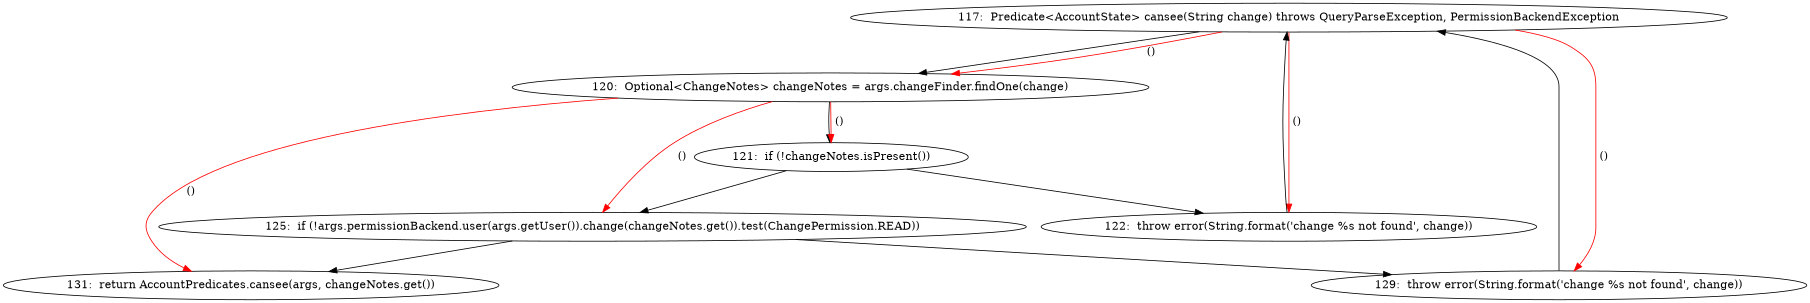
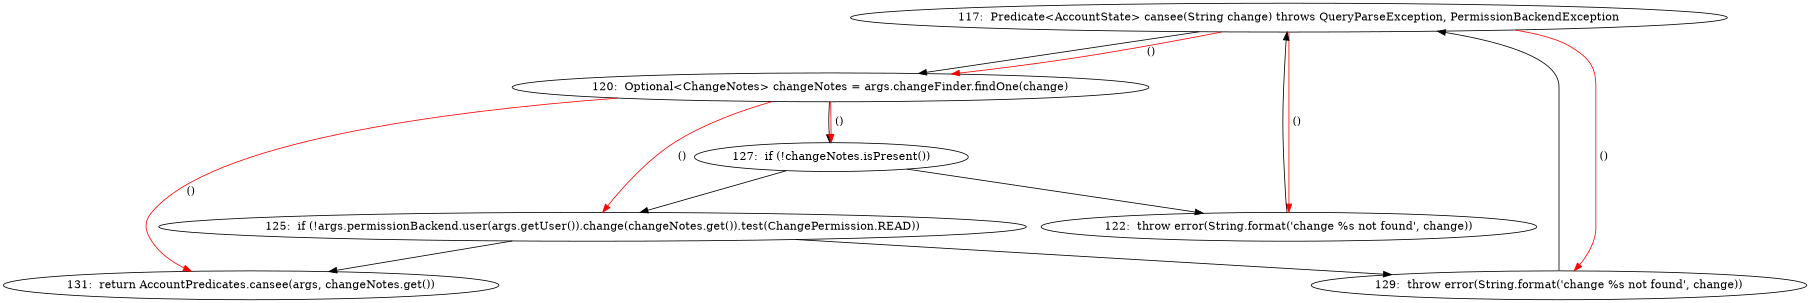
node "121:  if (!changeNotes.isPresent())": label "121:  if (!changeNotes.isPresent())" -> "127:  if (!changeNotes.isPresent())"
